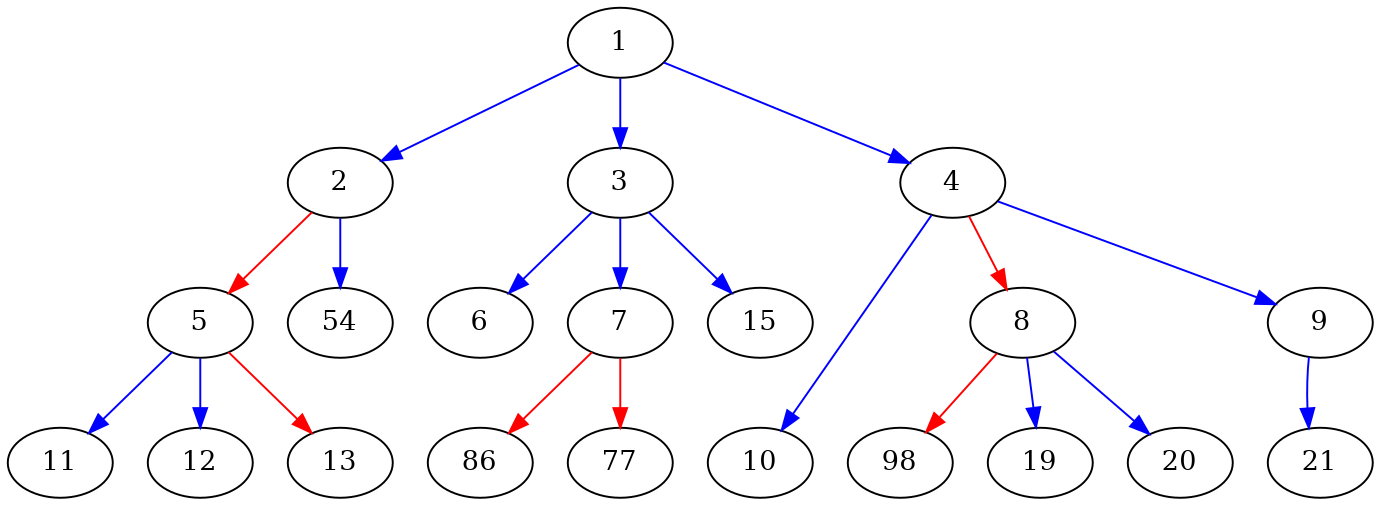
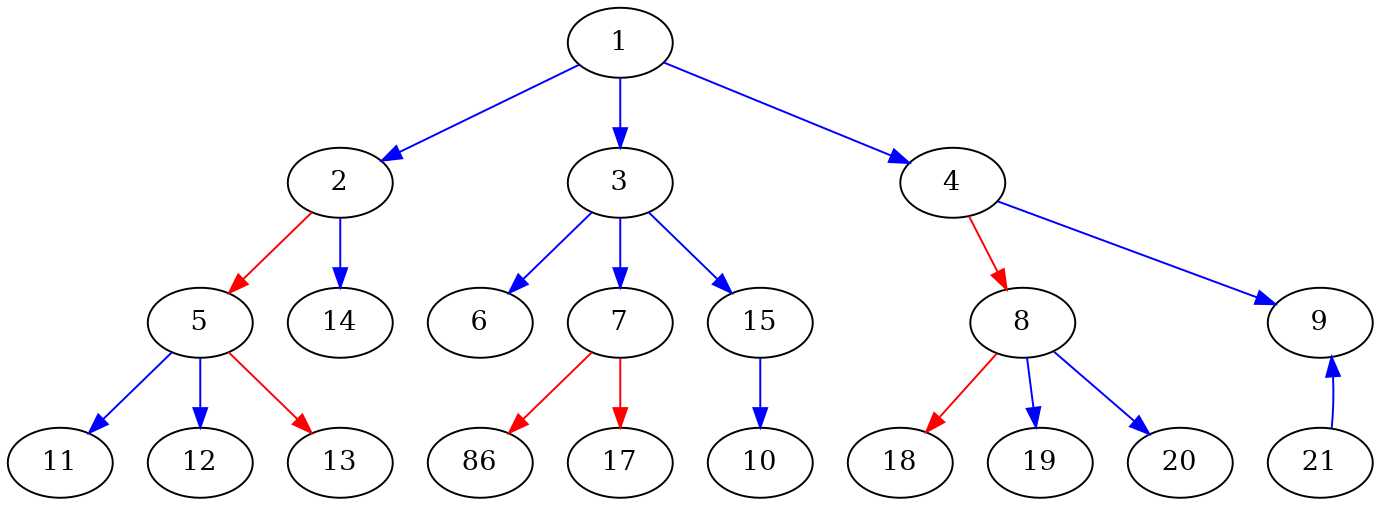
edge "4" -> "10": now "15" -> "10"
node "54": label "54" -> "14"
edge "9" -> "21": reversed
node "77": label "77" -> "17"
node "98": label "98" -> "18"
